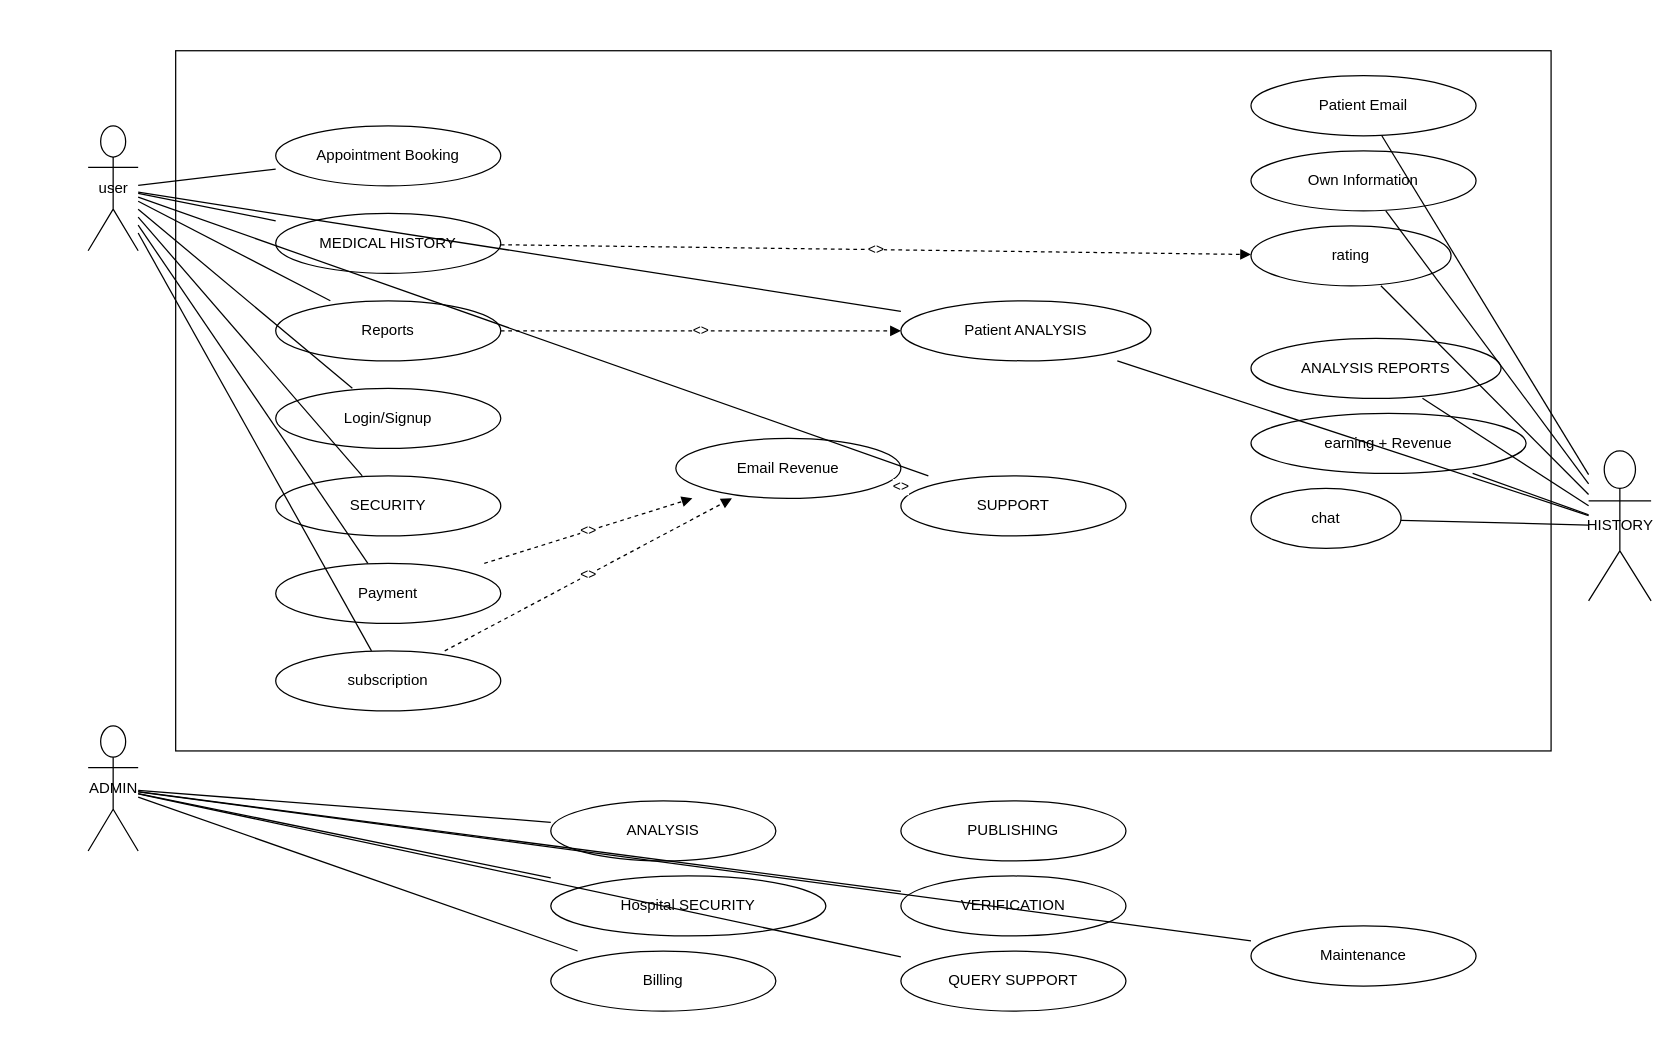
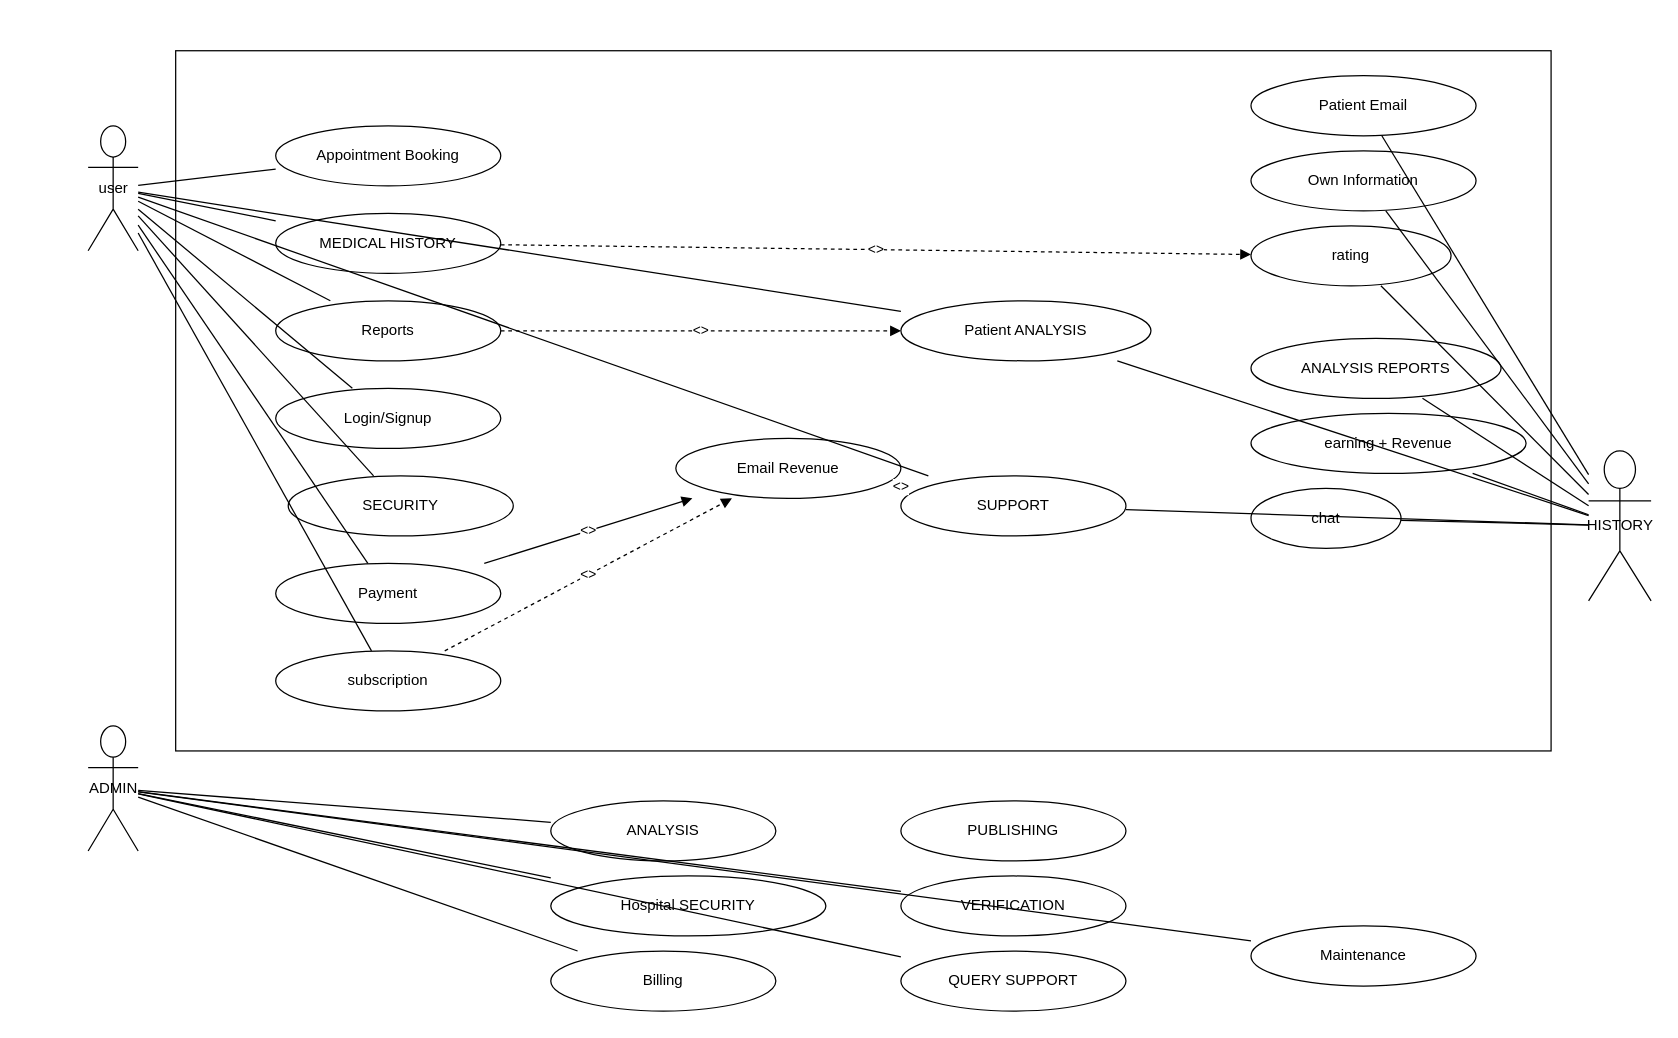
node "SECURITY": moved (388, 506) -> (401, 506)
edge "SUPPORT" -- "HISTORY": added
edge "Payment" -> "Email Revenue": style dashed -> solid
